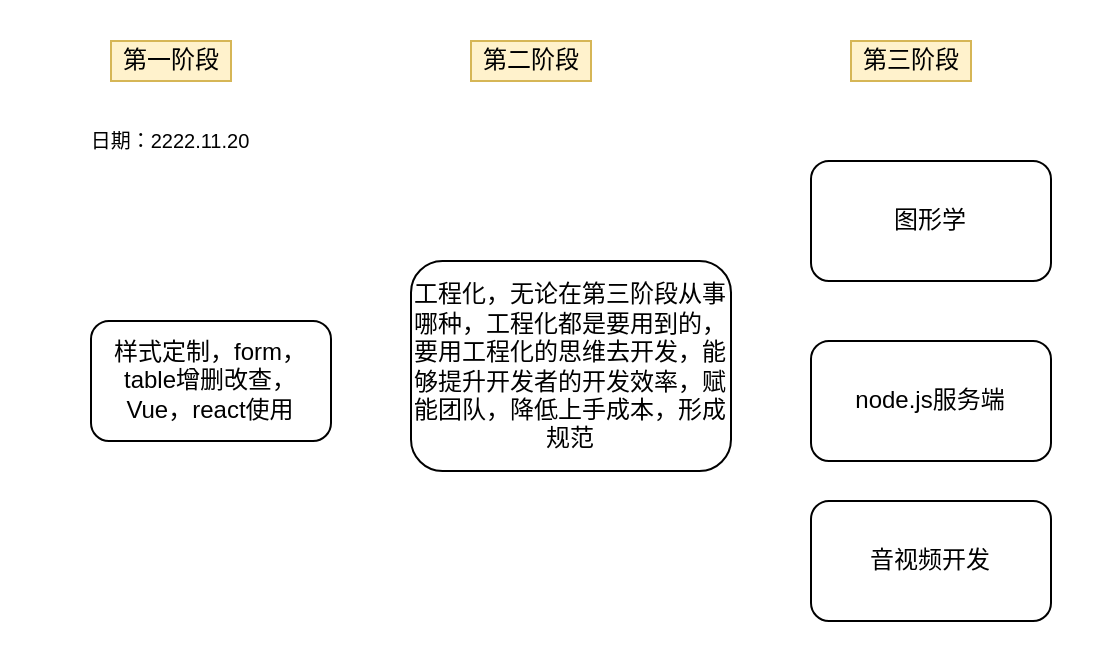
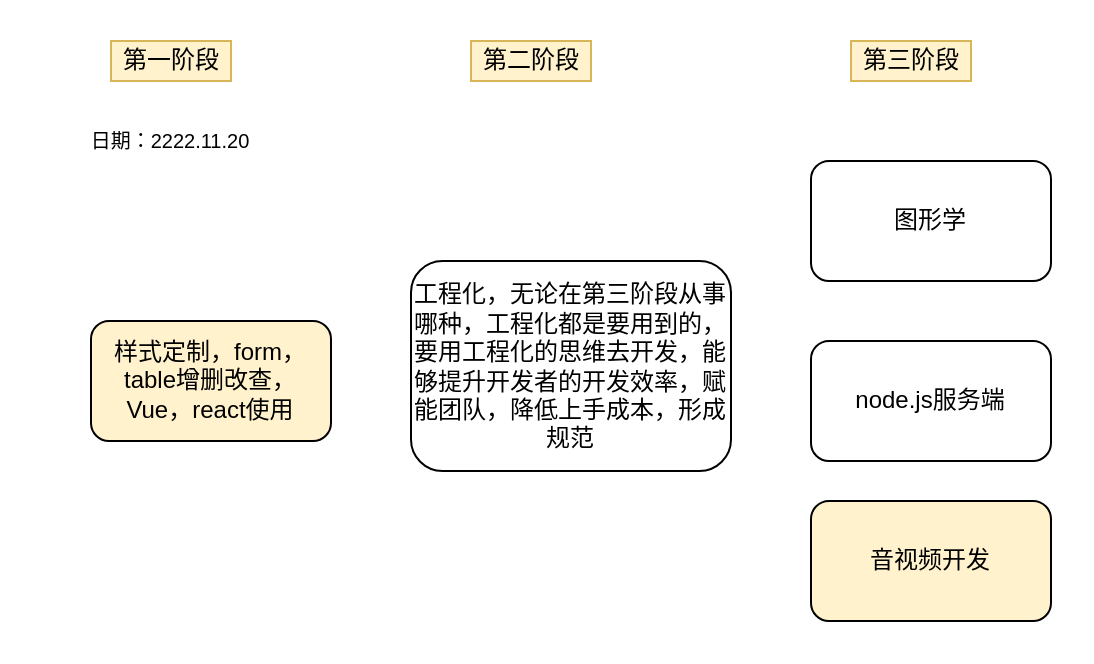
node "样式定制，form，table增删改查，Vue，react使用": fillcolor #ffffff -> #fff2cc
node "音视频开发": fillcolor #ffffff -> #fff2cc
